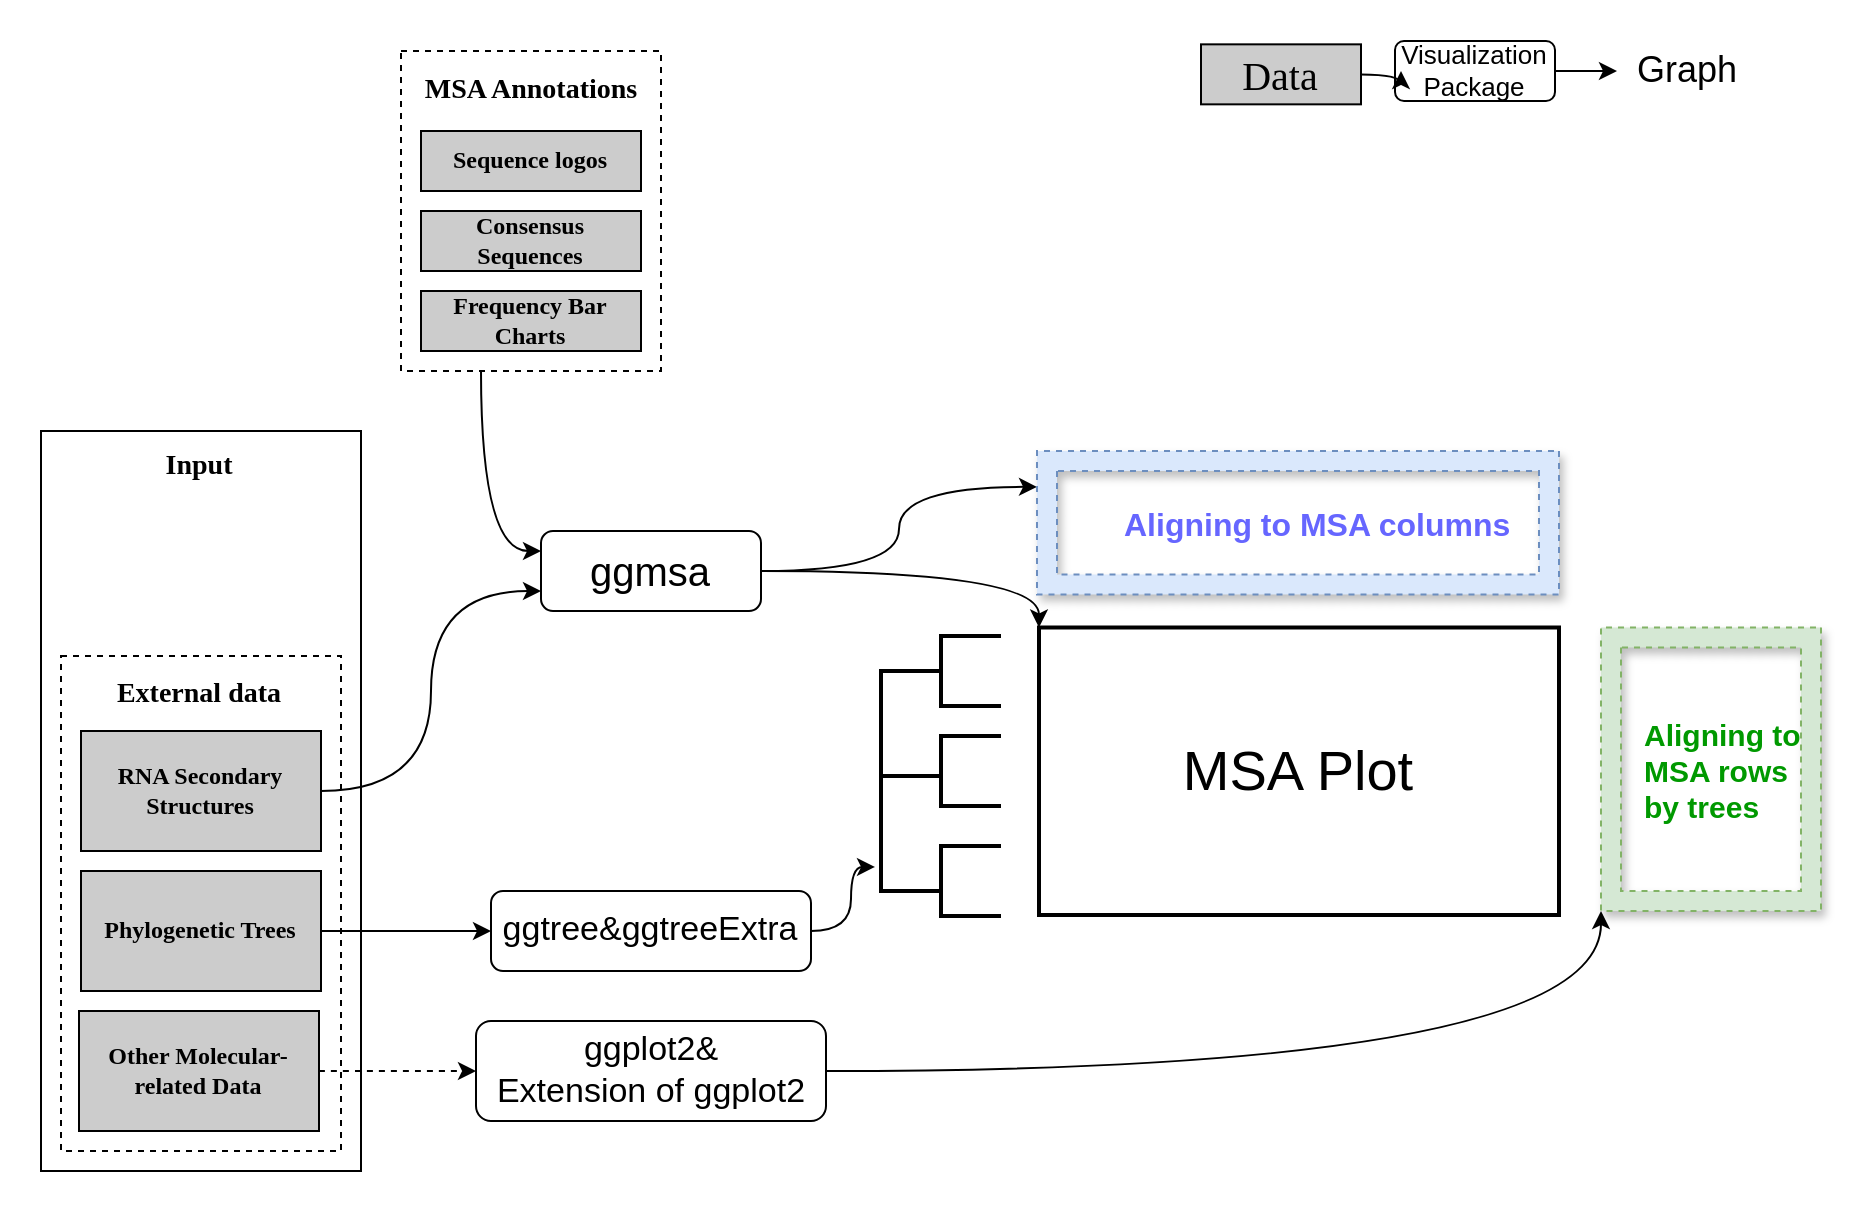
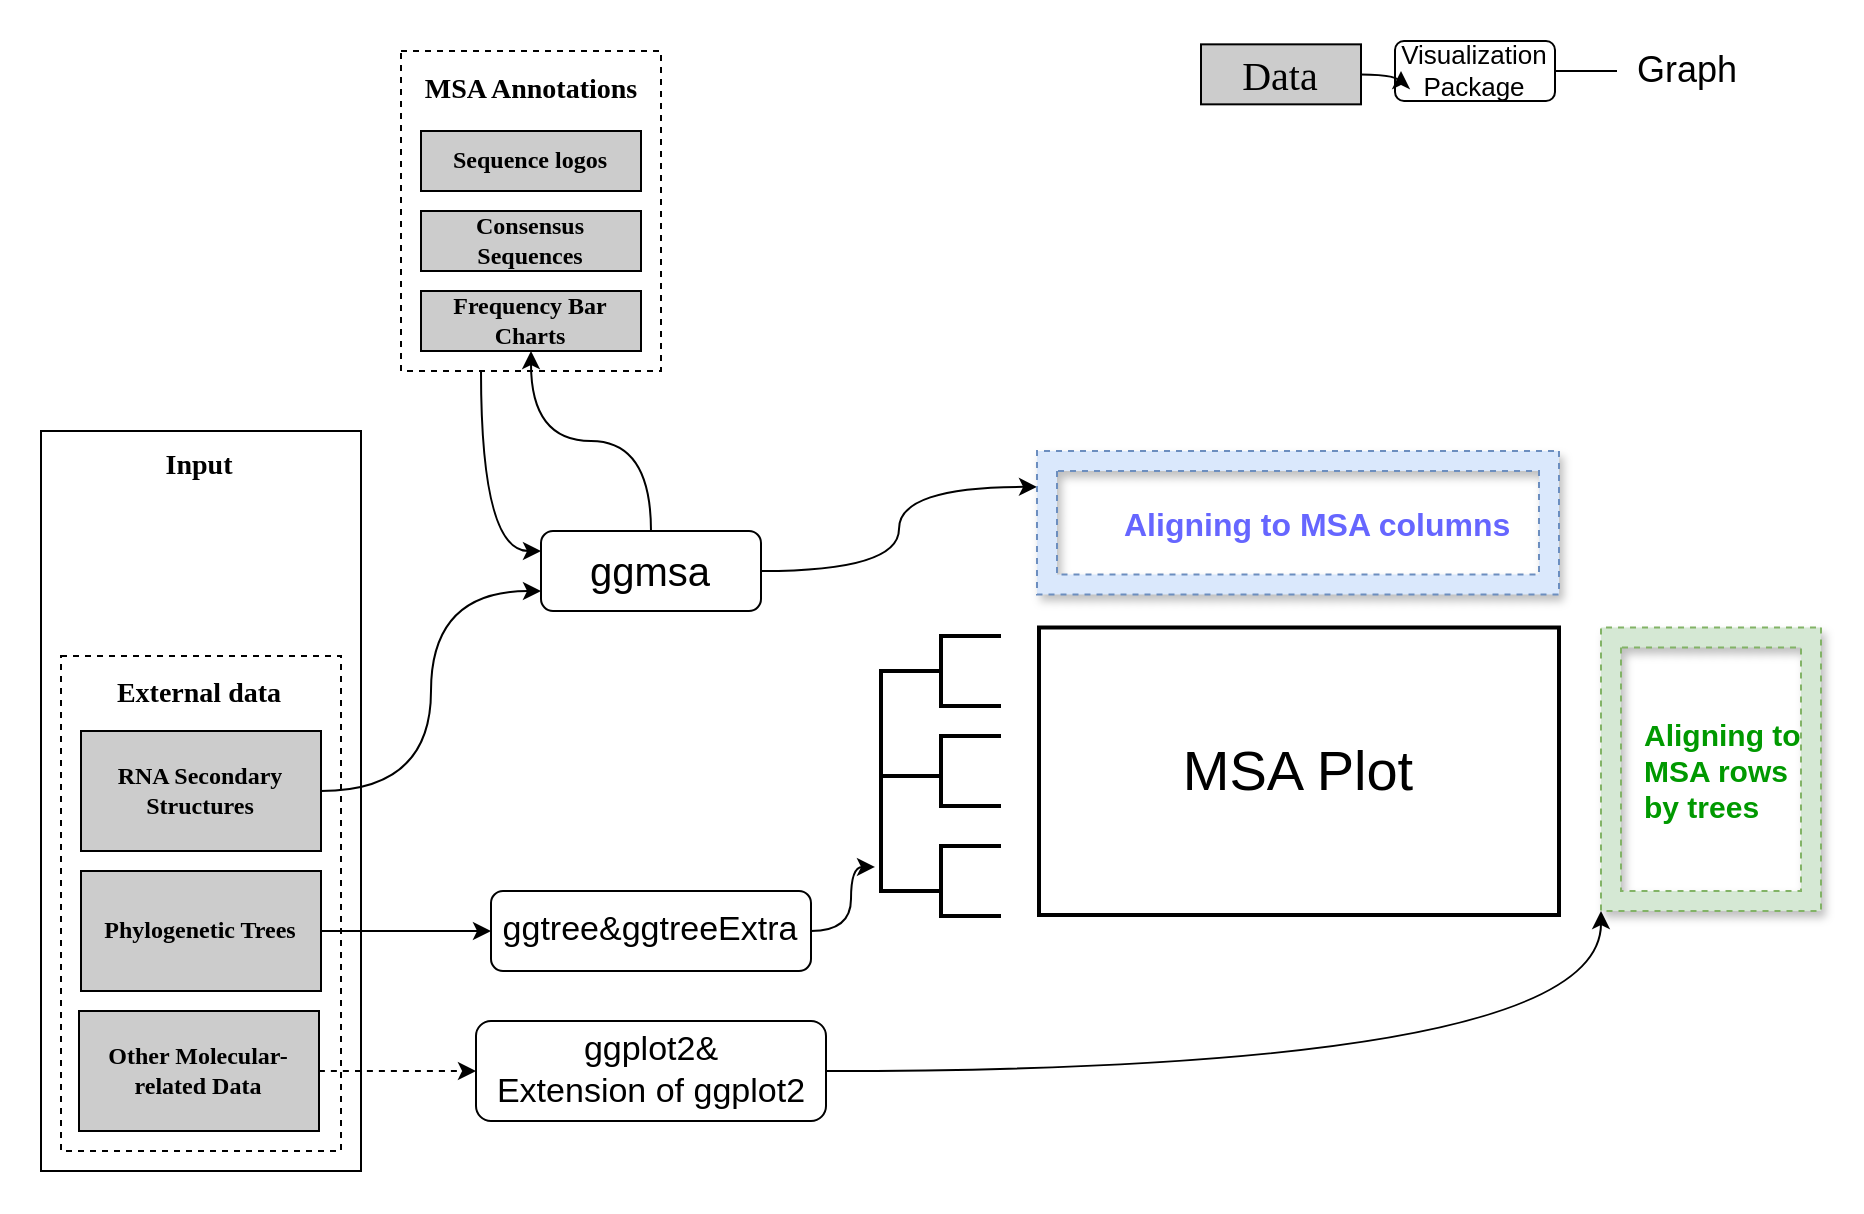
edge "Visualization Package" -> "Graph": arrowhead classic -> none
edge "ggmsa" -> "MSA Plot": now "ggmsa" -> "Frequency Bar Charts"
